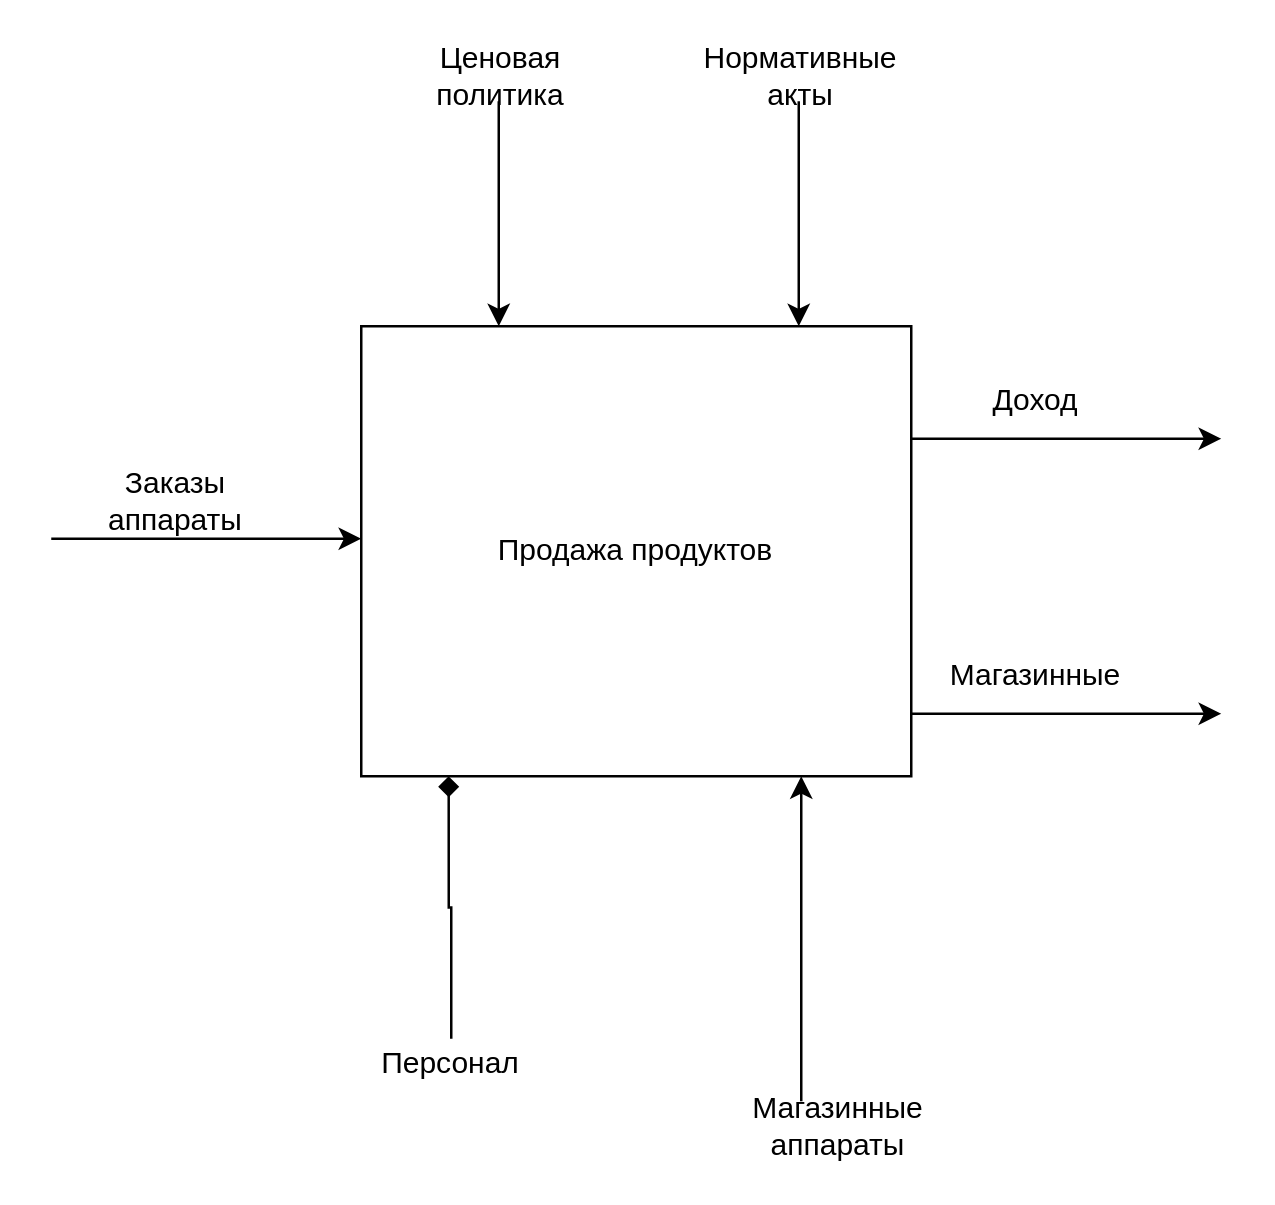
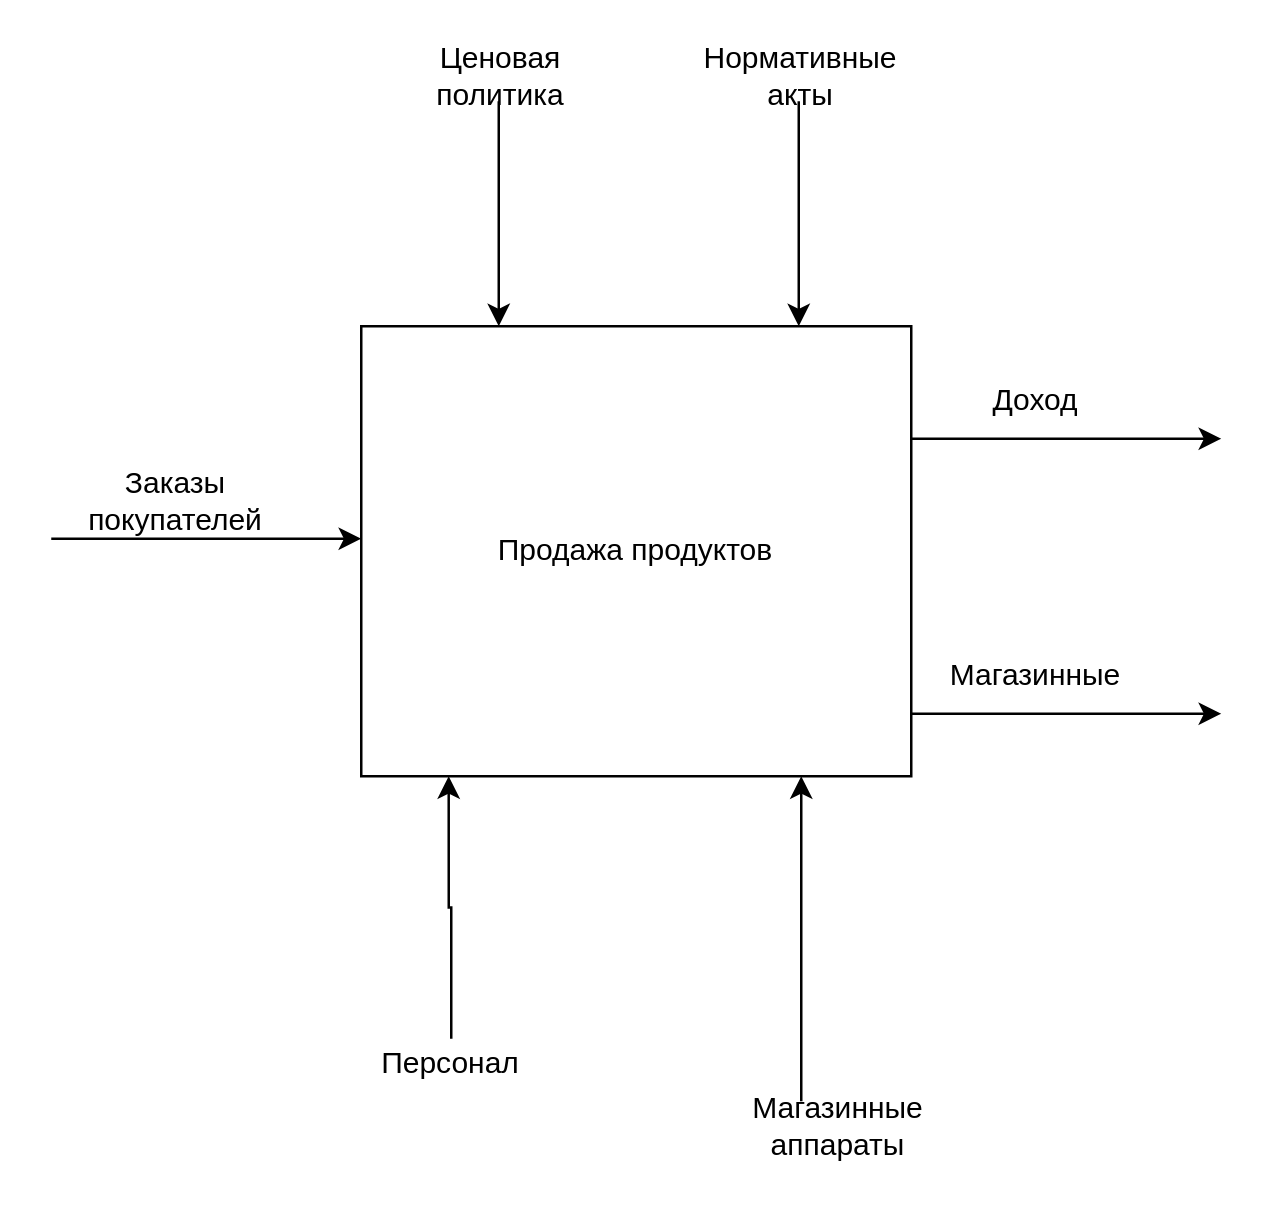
node "Заказы аппараты": label "Заказы аппараты" -> "Заказы покупателей"
edge "Персонал" -> "Продажа продуктов": arrowhead diamond -> classic
